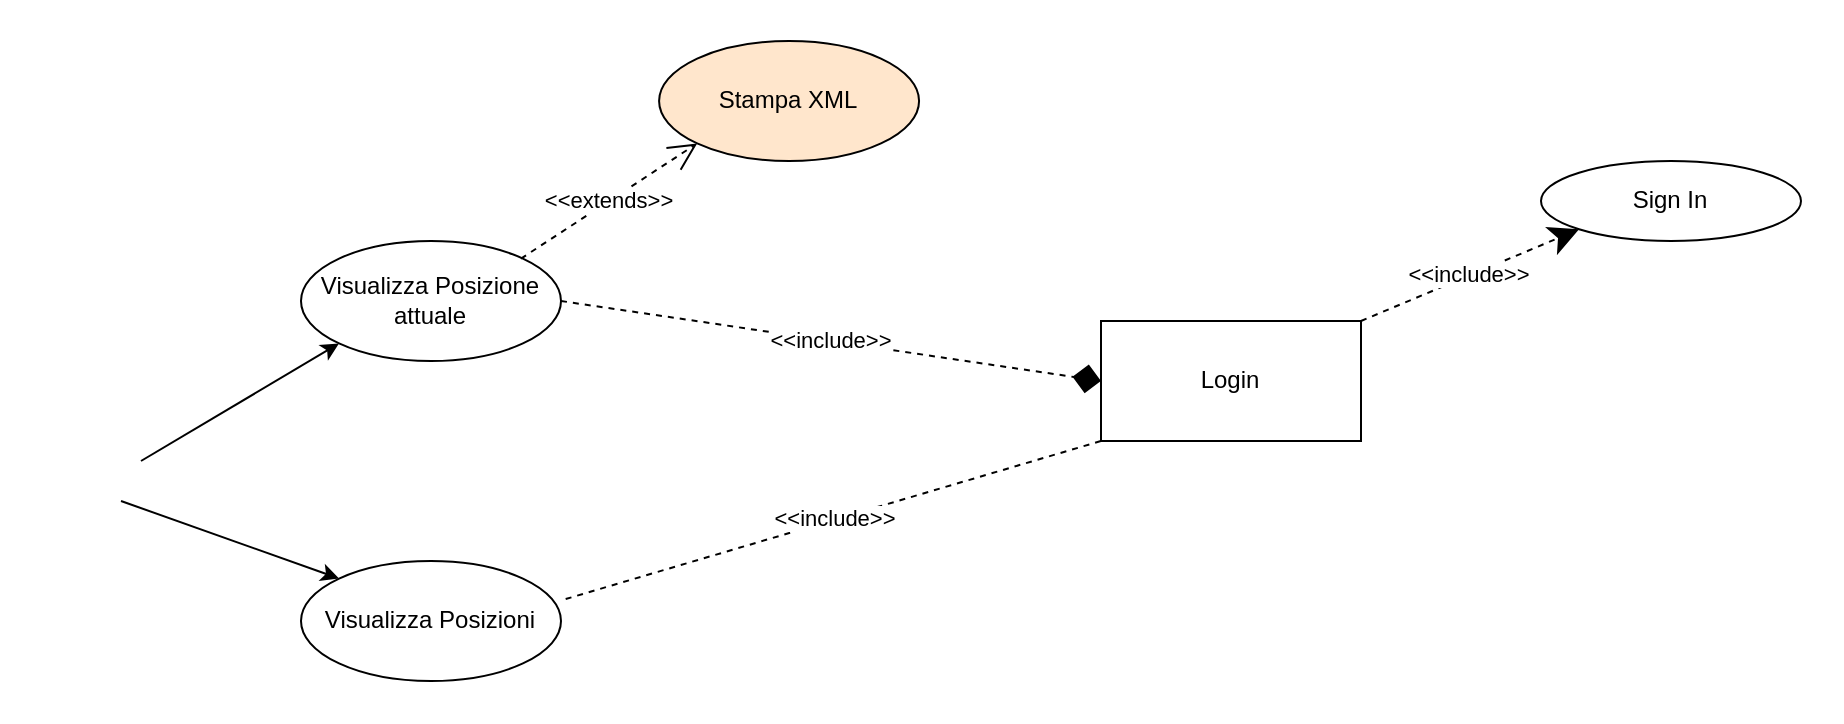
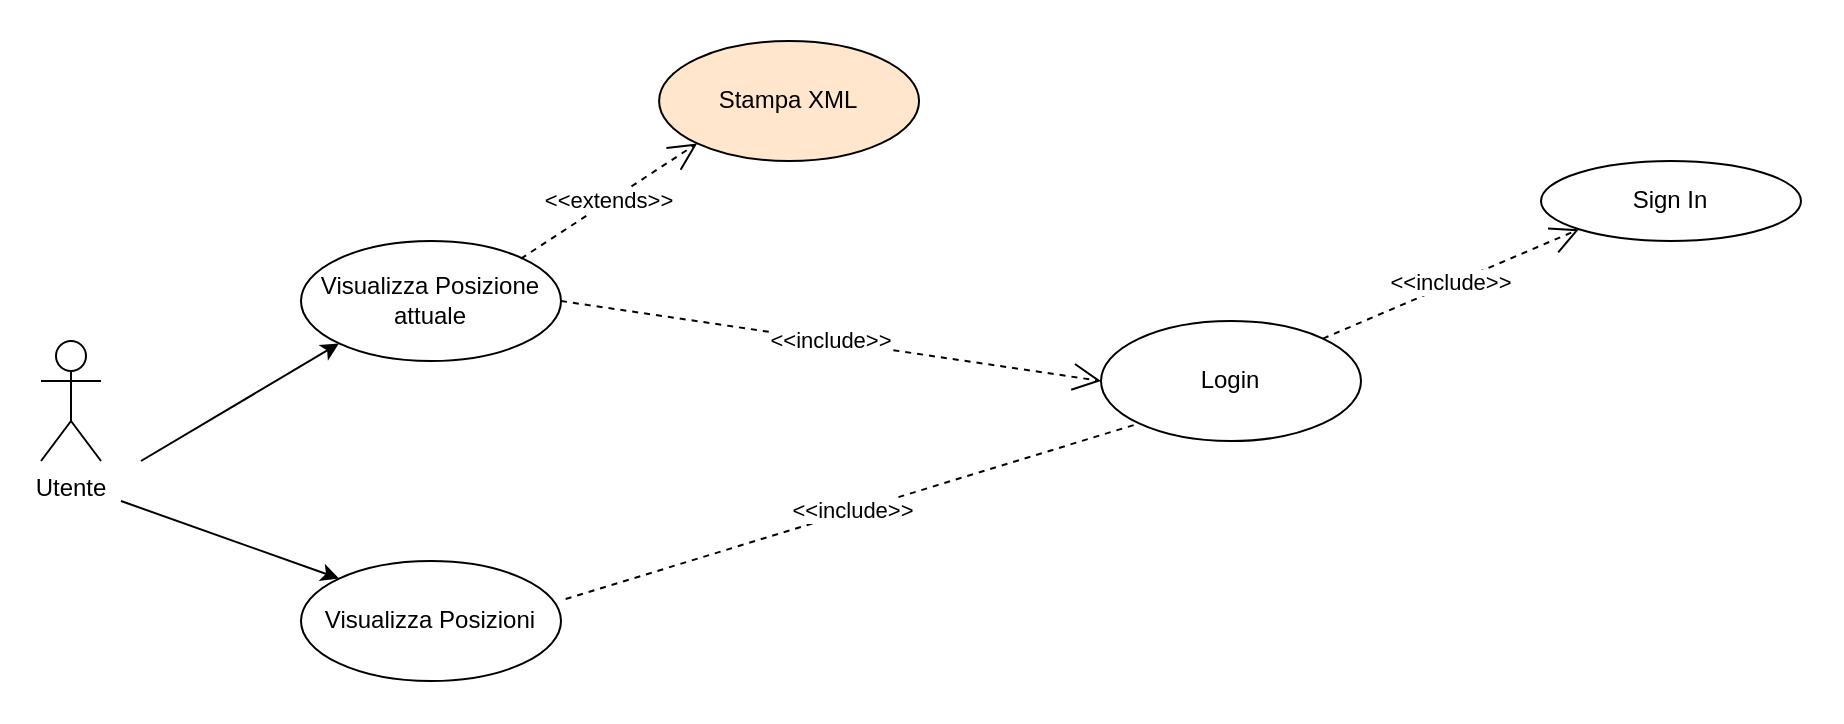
edge "Login" -> "Sign In": arrowhead classic -> open
edge "Visualizza Posizione attuale" -> "Login": arrowhead diamond -> open
node "Login": shape rectangle -> ellipse
node "Utente": added
